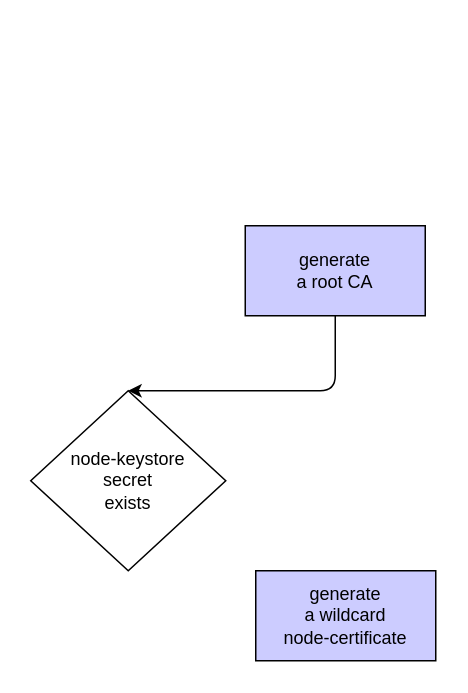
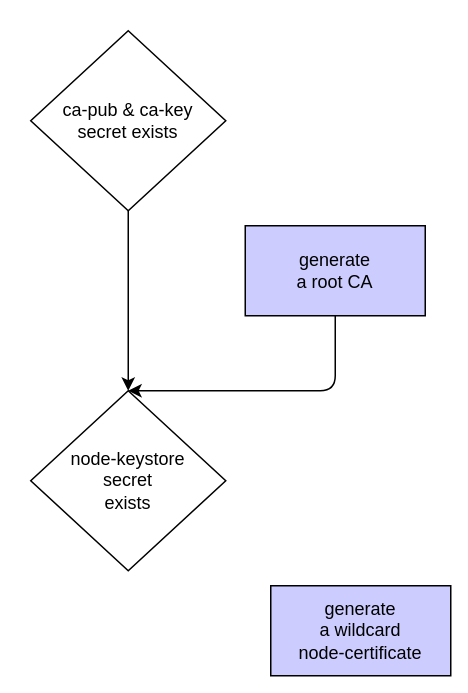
node "ca-pub & ca-key secret exists": added
edge "ca-pub & ca-key secret exists" -> "node-keystore secret exists": added
node "generate a wildcard node-certificate": moved (346, 616) -> (361, 631)
